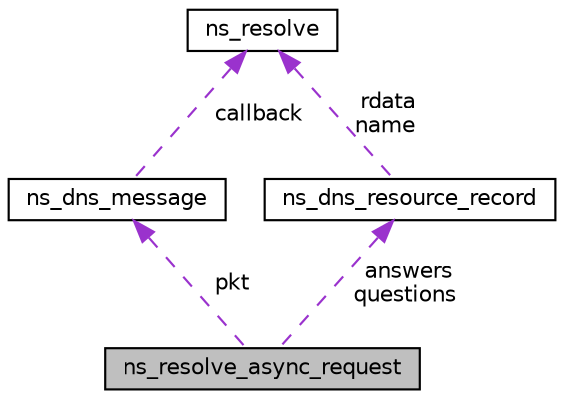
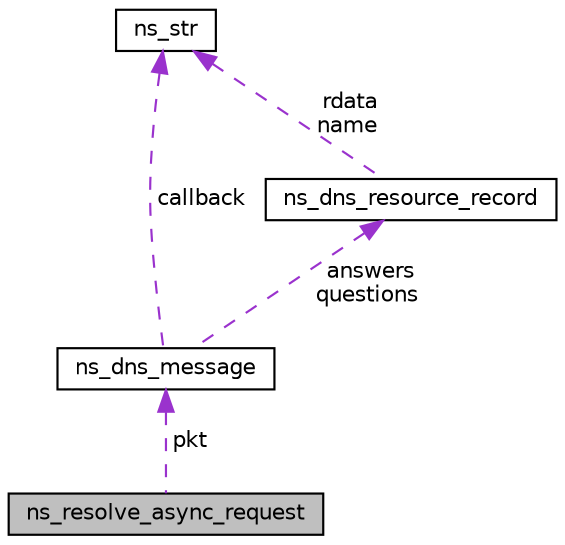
node "ns_resolve": label "ns_resolve" -> "ns_str"
edge "ns_resolve_async_request" -> "ns_dns_resource_record": now "ns_dns_message" -> "ns_dns_resource_record"
